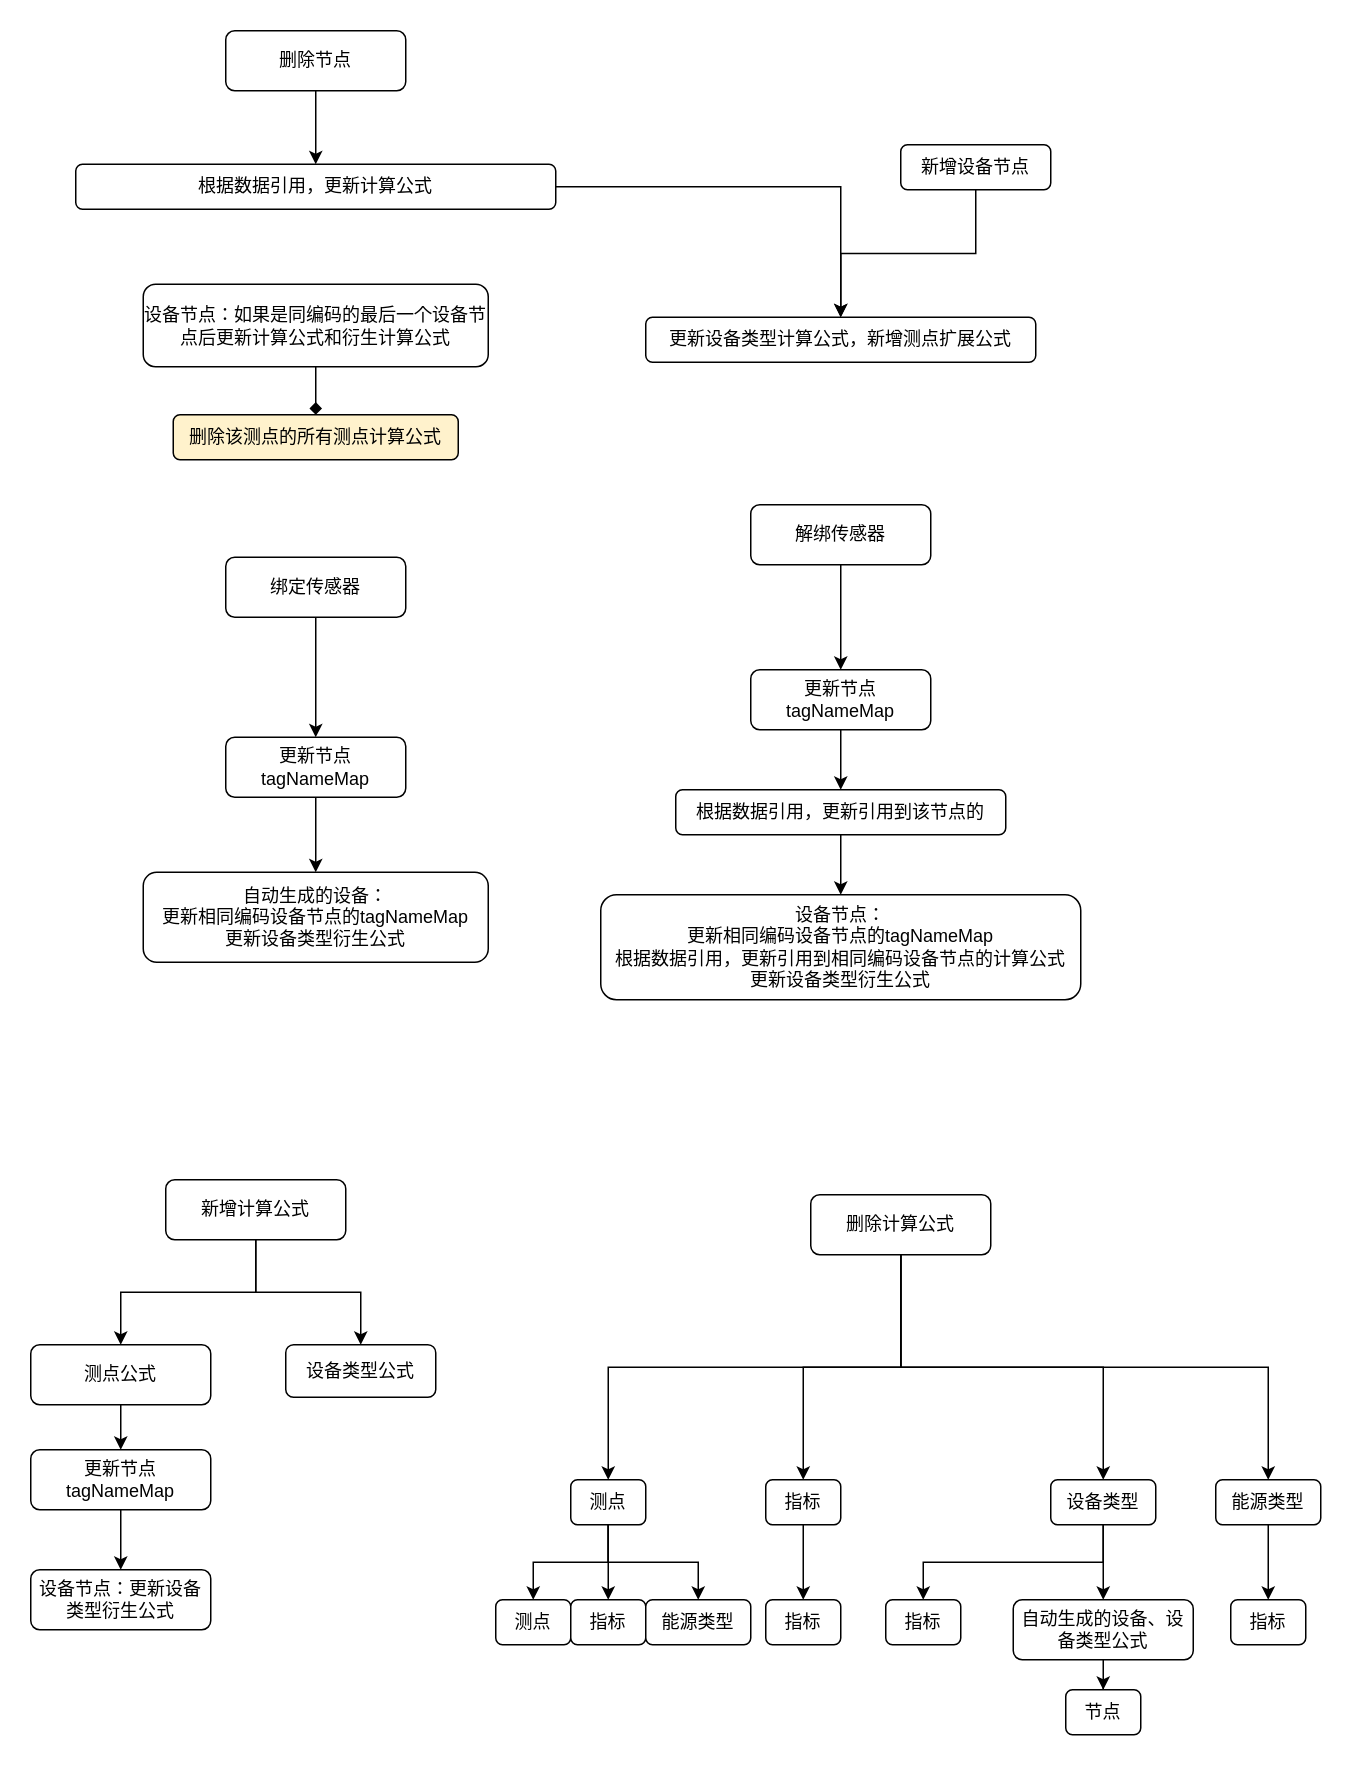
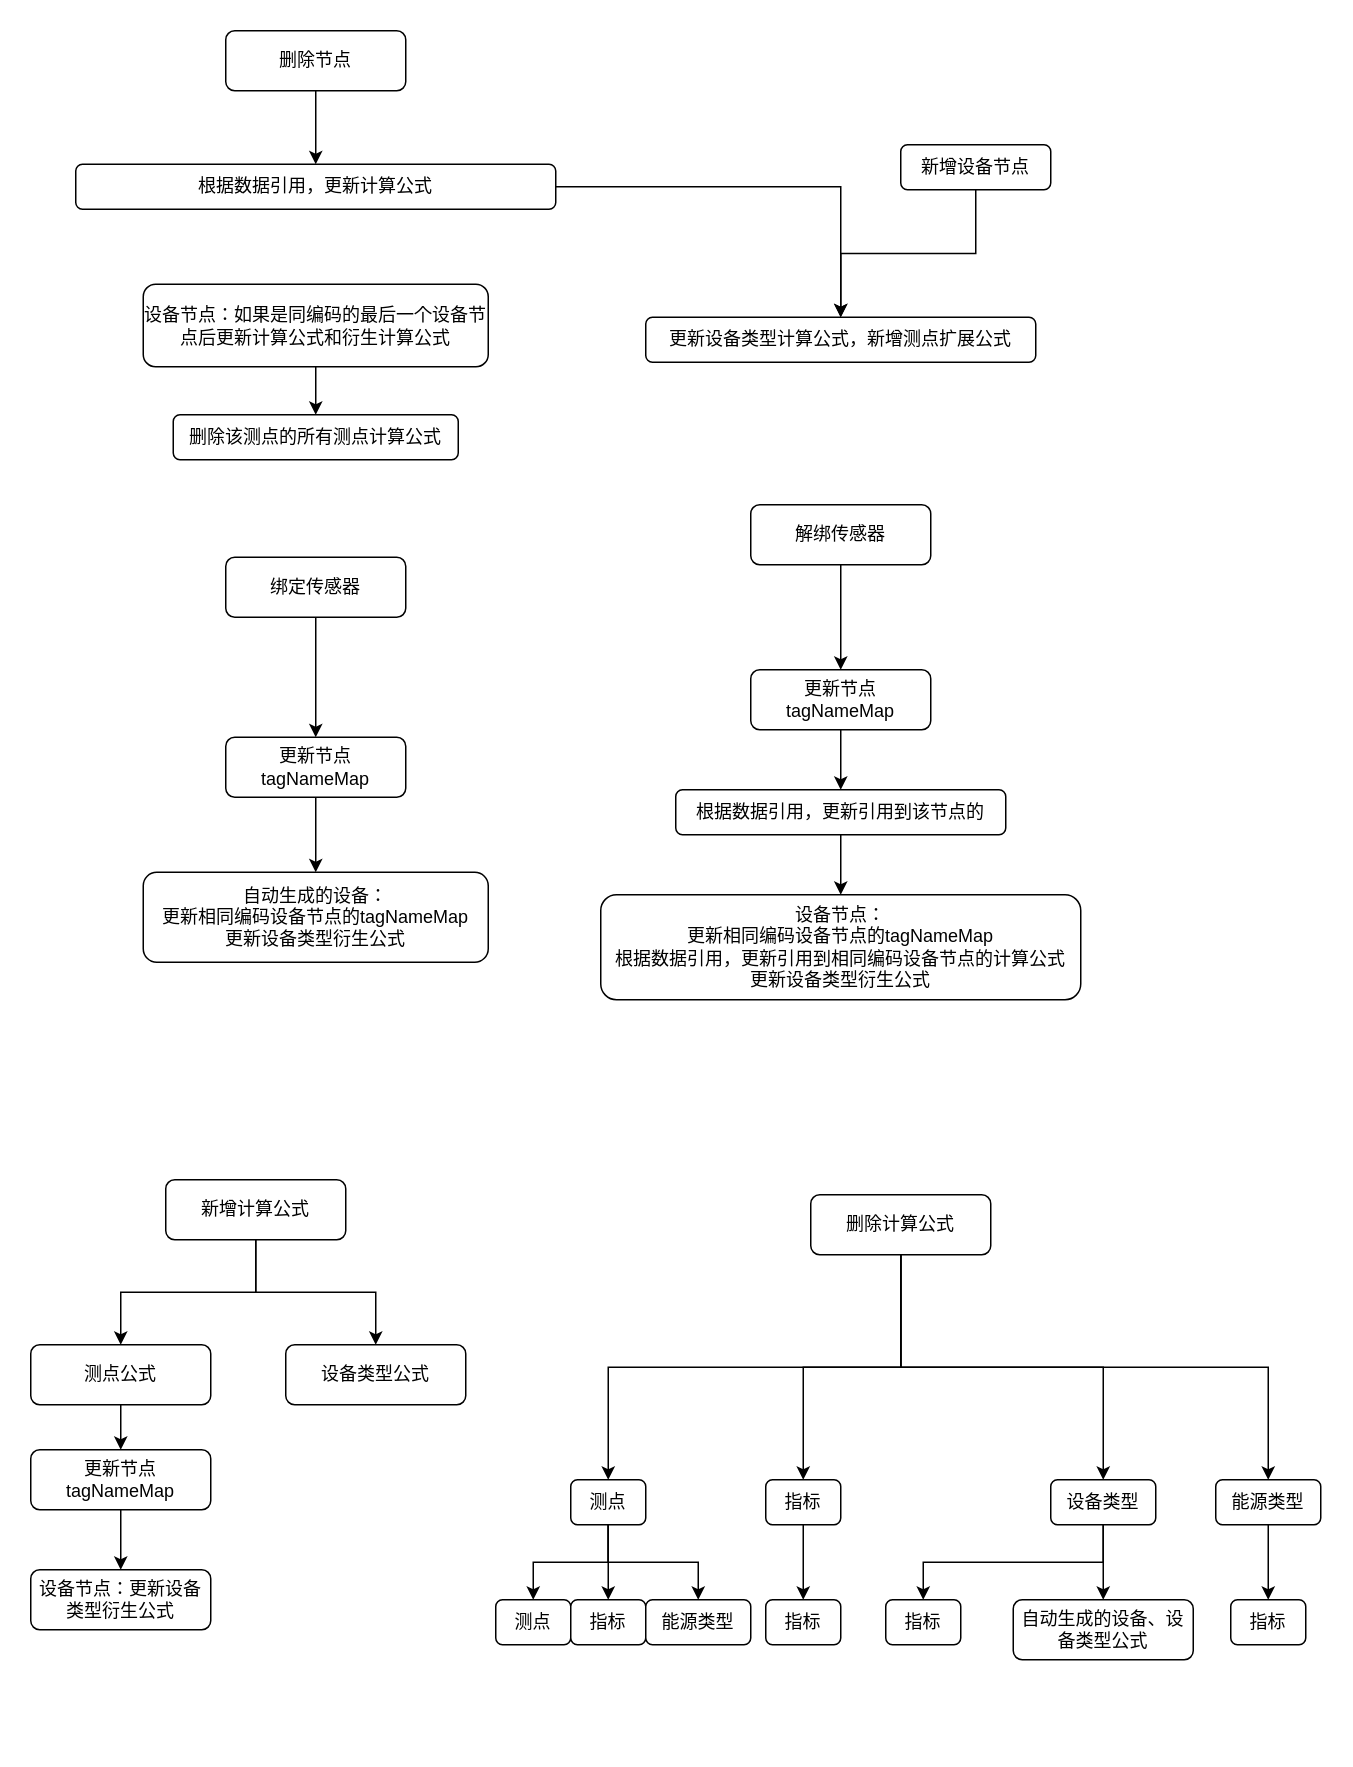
edge "设备节点：如果是同编码的最后一个设备节点后更新计算公式和衍生计算公式" -> "删除该测点的所有测点计算公式": arrowhead diamond -> classic
node "删除该测点的所有测点计算公式": fillcolor #fff2cc -> #ffffff
node "设备类型公式": size 150x53 -> 180x60
edge "自动生成的设备、设备类型公式" -> "节点": removed
node "节点": removed
